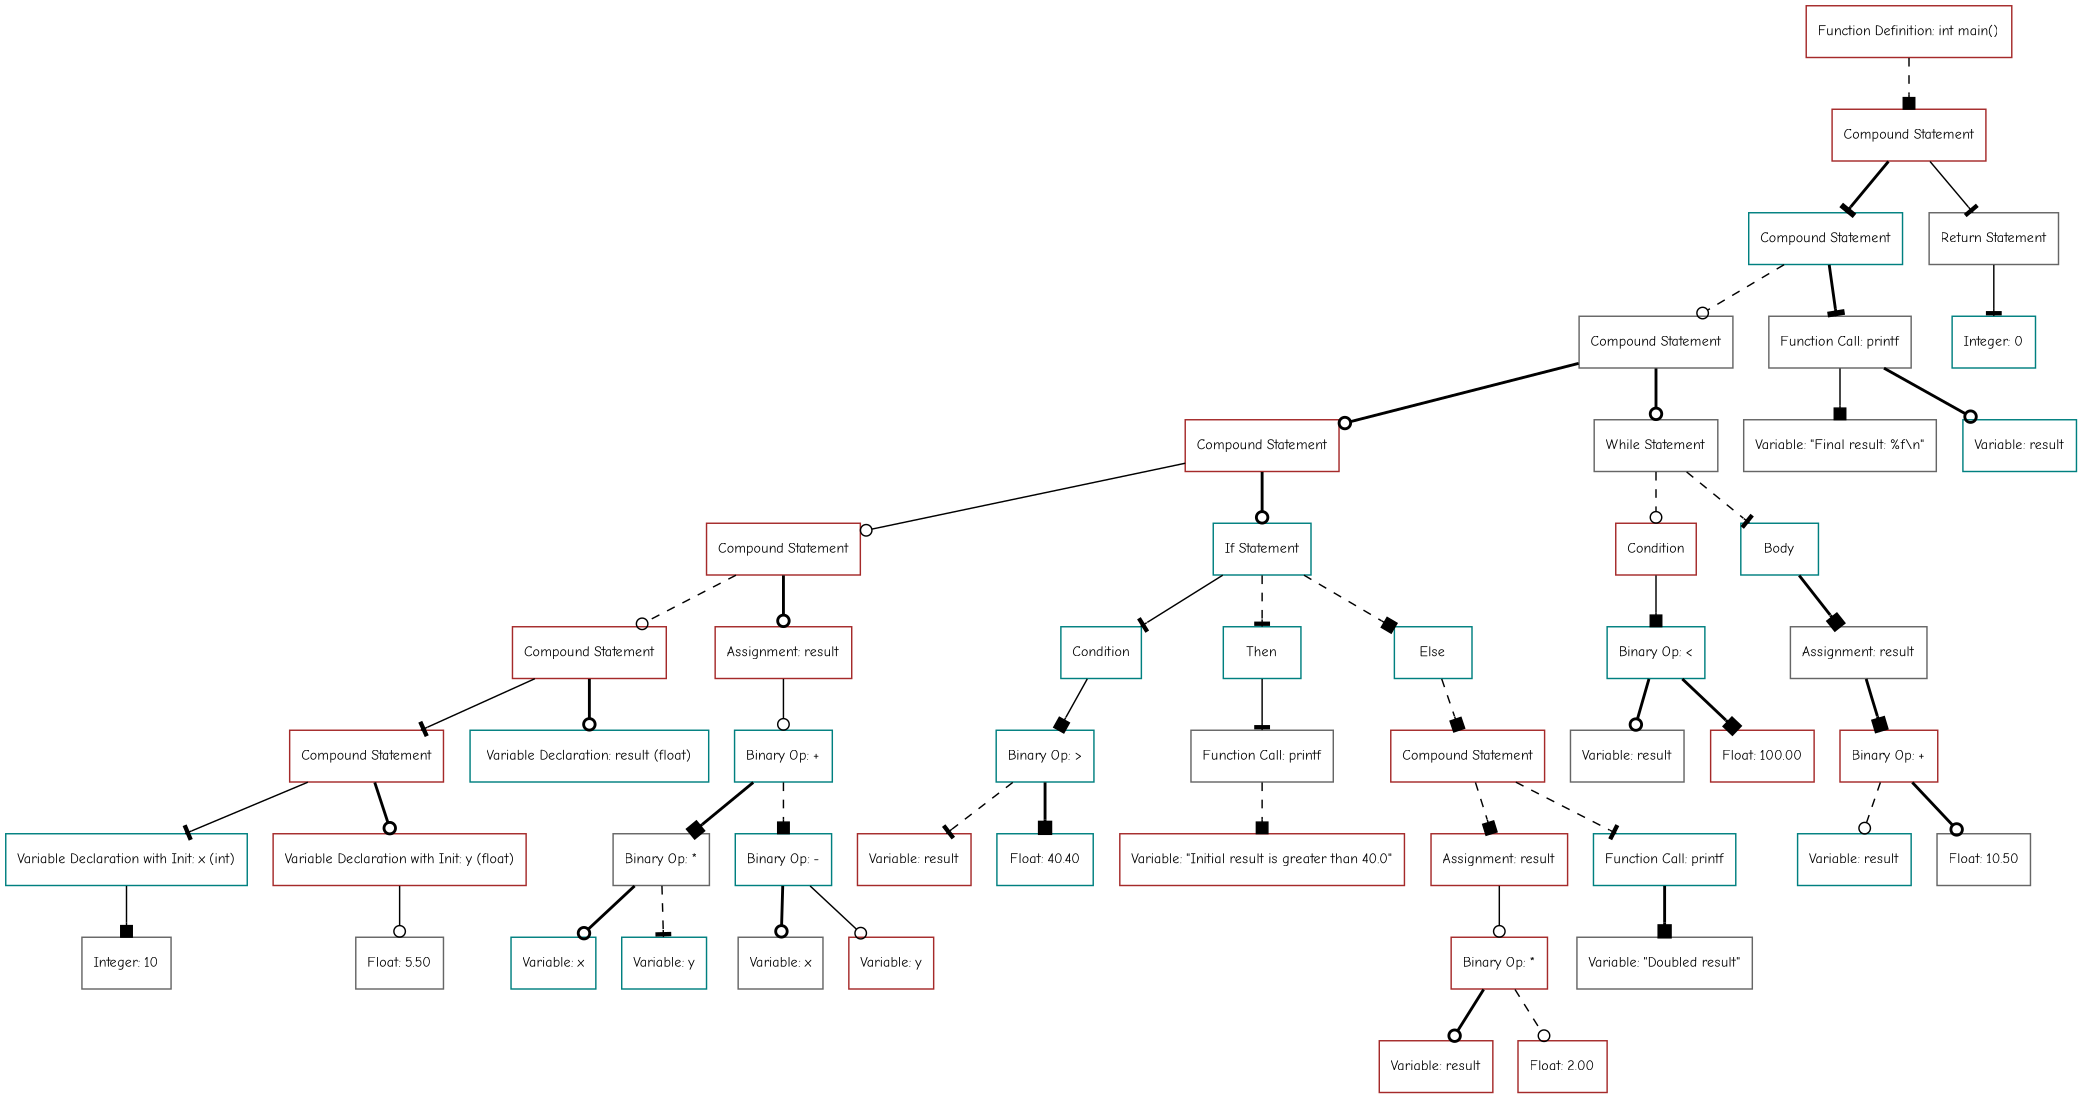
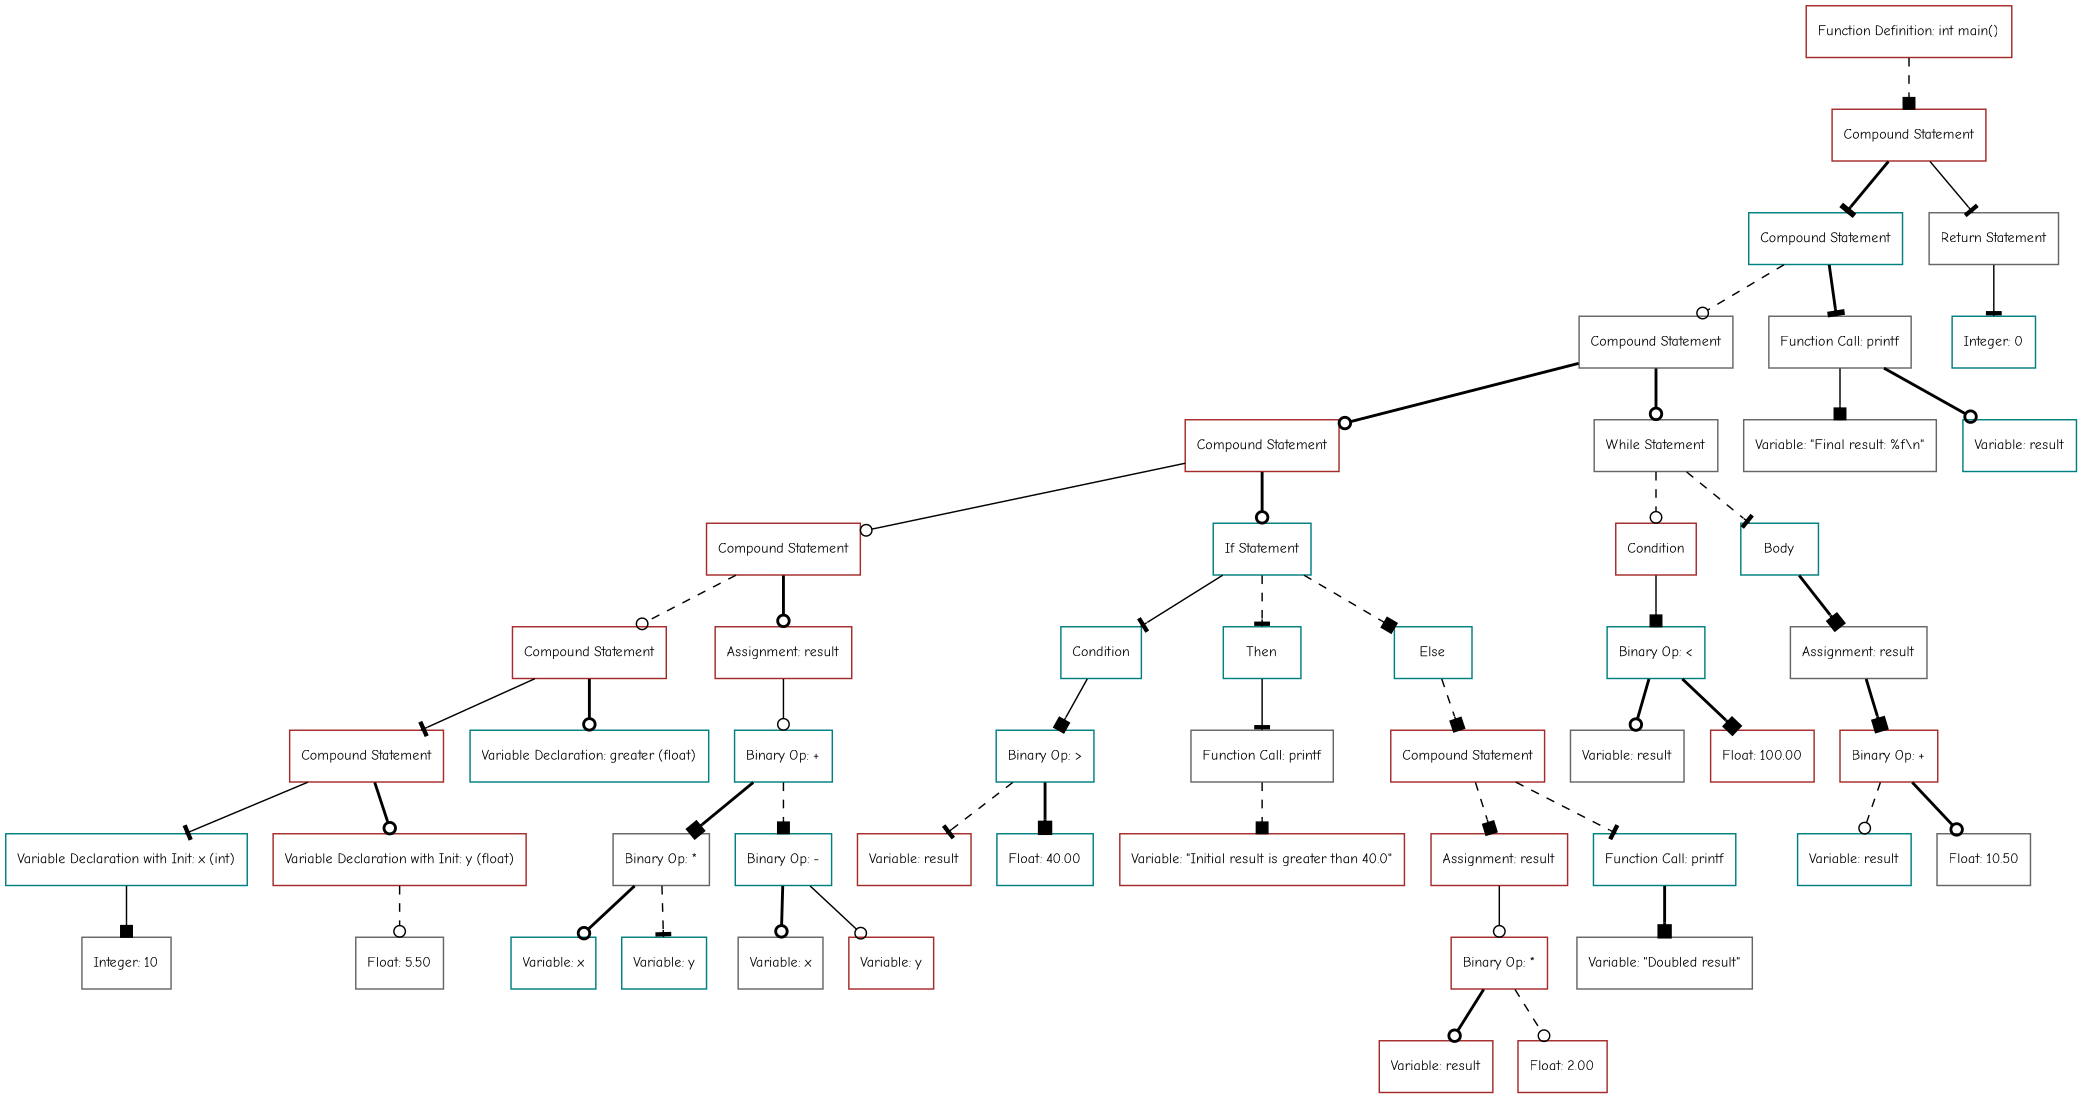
node "Variable Declaration: result (float)": label "Variable Declaration: result (float)" -> "Variable Declaration: greater (float)"
node "Float: 40.40": label "Float: 40.40" -> "Float: 40.00"
edge "Variable Declaration with Init: y (float)" -> "Float: 5.50": style solid -> dashed
